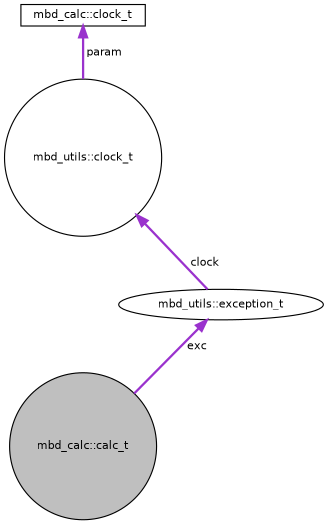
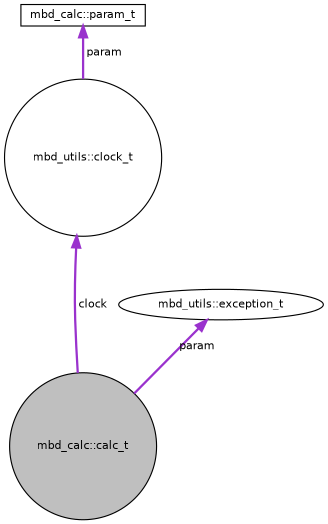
node "mbd_calc::clock_t": label "mbd_calc::clock_t" -> "mbd_calc::param_t"
edge "mbd_utils::exception_t" -> "mbd_utils::clock_t": now "mbd_calc::calc_t" -> "mbd_utils::clock_t"
edge "mbd_calc::calc_t" -> "mbd_utils::exception_t": label " exc" -> " param"
